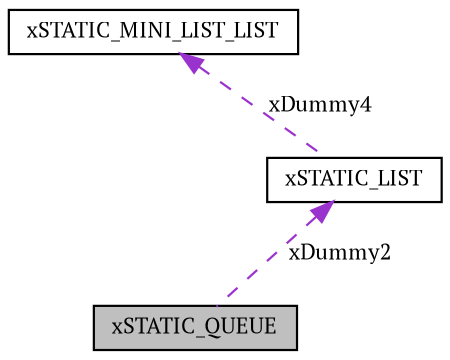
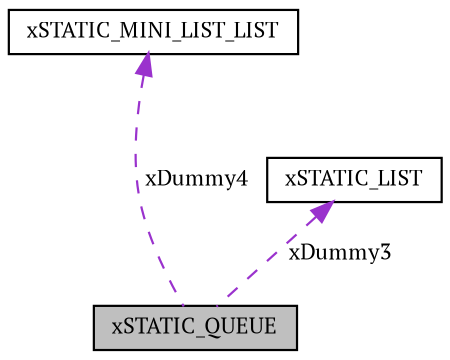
edge "xSTATIC_LIST" -> "xSTATIC_MINI_LIST_LIST": now "xSTATIC_QUEUE" -> "xSTATIC_MINI_LIST_LIST"
edge "xSTATIC_QUEUE" -> "xSTATIC_LIST": label " xDummy2" -> " xDummy3"
